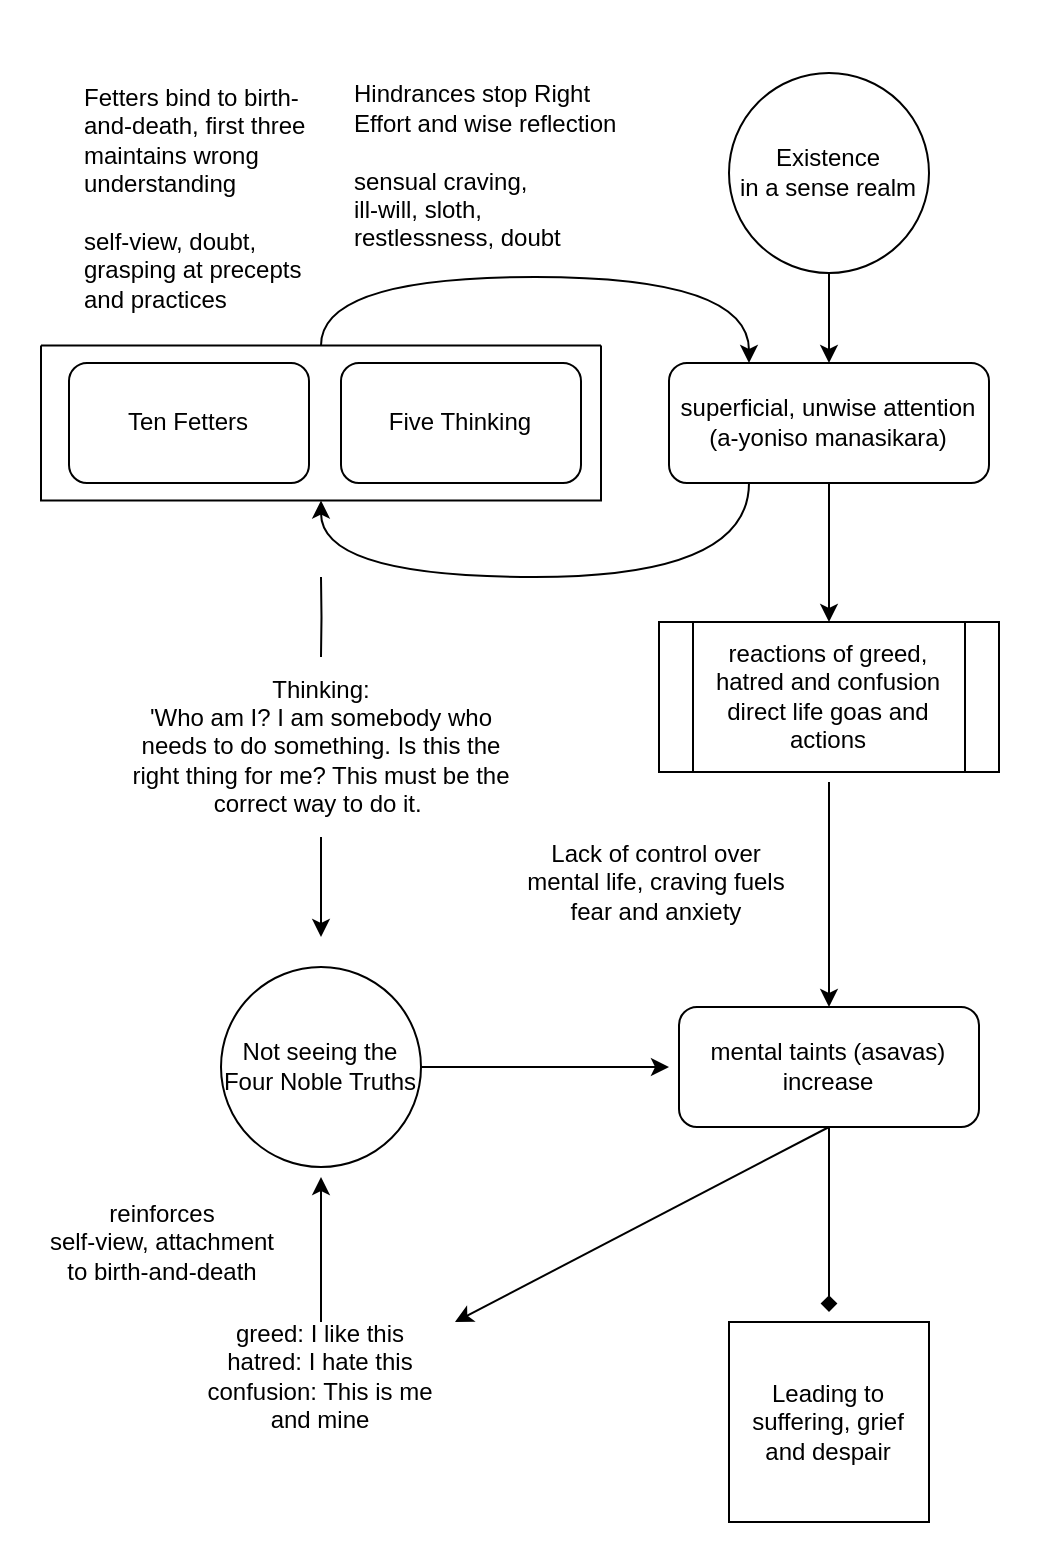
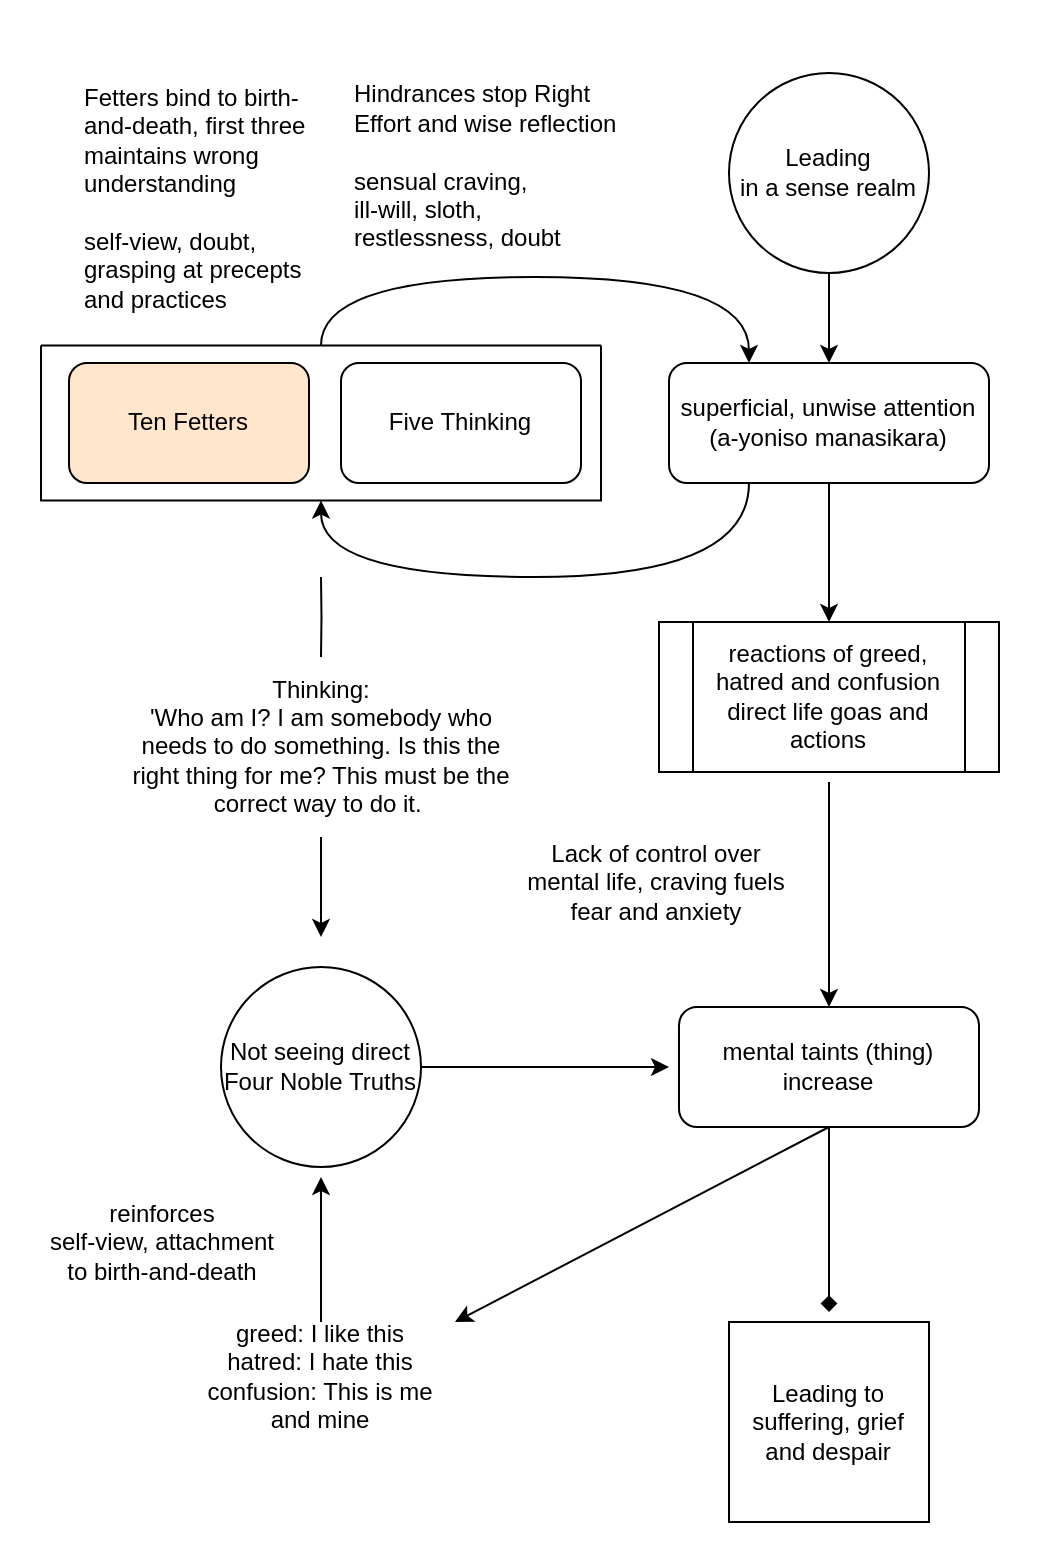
node "Existence in a sense realm": label "Existence in a sense realm" -> "Leading in a sense realm"
node "Ten Fetters": fillcolor #ffffff -> #ffe6cc
node "Not seeing the Four Noble Truths": label "Not seeing the Four Noble Truths" -> "Not seeing direct Four Noble Truths"
node "mental taints (asavas) increase": label "mental taints (asavas) increase" -> "mental taints (thing) increase"
